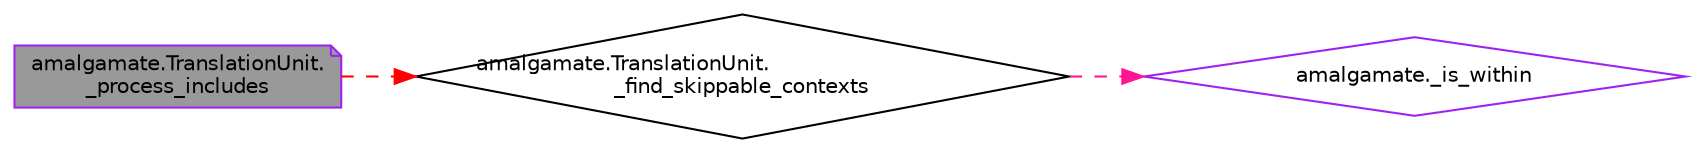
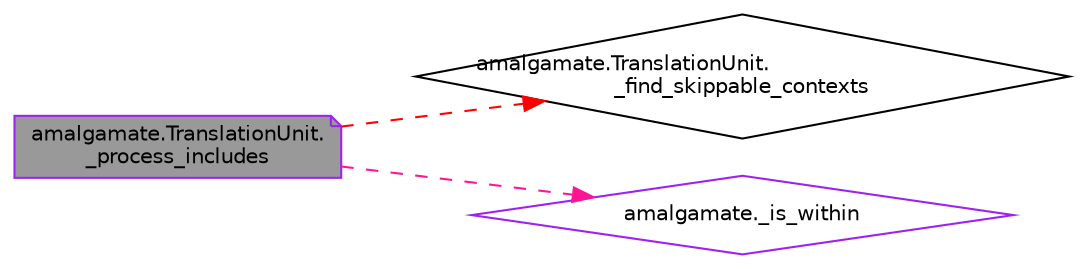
edge "amalgamate.TranslationUnit. _find_skippable_contexts" -> "amalgamate._is_within": now "amalgamate.TranslationUnit. _process_includes" -> "amalgamate._is_within"
